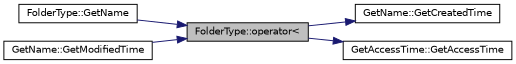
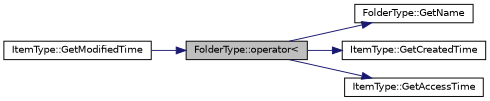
node "GetName::GetCreatedTime": label "GetName::GetCreatedTime" -> "ItemType::GetCreatedTime"
edge "FolderType::GetName" -> "FolderType::operator<": reversed
node "GetName::GetModifiedTime": label "GetName::GetModifiedTime" -> "ItemType::GetModifiedTime"
node "GetAccessTime::GetAccessTime": label "GetAccessTime::GetAccessTime" -> "ItemType::GetAccessTime"
